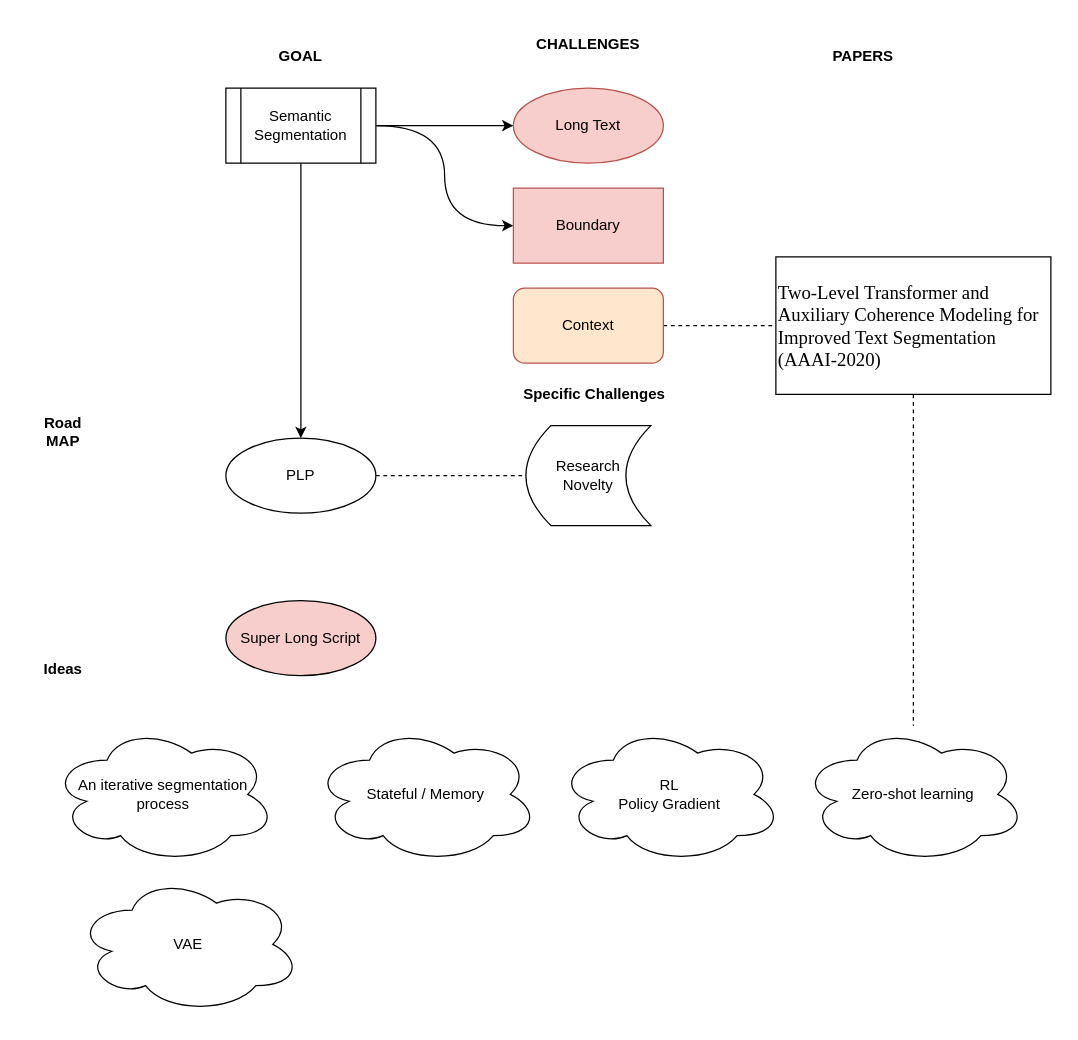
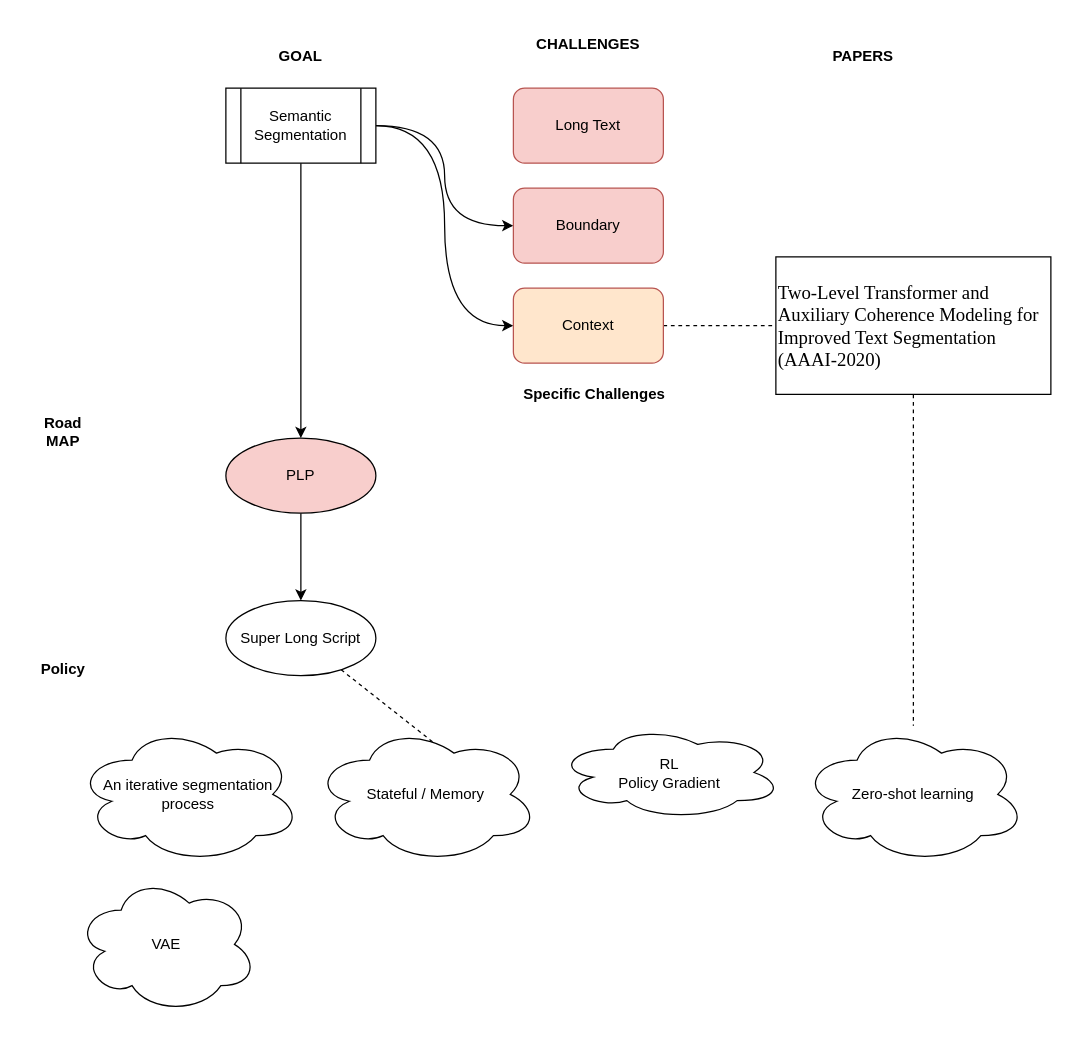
edge "Semantic Segmentation" -> "Long Text": removed
node "Long Text": shape ellipse -> rounded rectangle
node "Boundary": shape rectangle -> rounded rectangle
edge "Semantic Segmentation" -> "Context": added
node "PLP": fillcolor #ffffff -> #f8cecc
edge "PLP" -- "Research Novelty": removed
node "Research Novelty": removed
edge "PLP" -> "Super Long Script": added
node "Super Long Script": fillcolor #f8cecc -> #ffffff
node "Ideas": label "Ideas" -> "Policy"
edge "Super Long Script" -- "Stateful / Memory": added
node "An iterative segmentation process": moved (163, 794) -> (188, 794)
node "RL Policy Gradient": size 225x138 -> 225x94
node "VAE": size 225x138 -> 181x138
